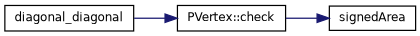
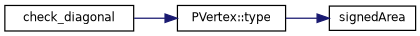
node "diagonal_diagonal": label "diagonal_diagonal" -> "check_diagonal"
node "PVertex::check": label "PVertex::check" -> "PVertex::type"
